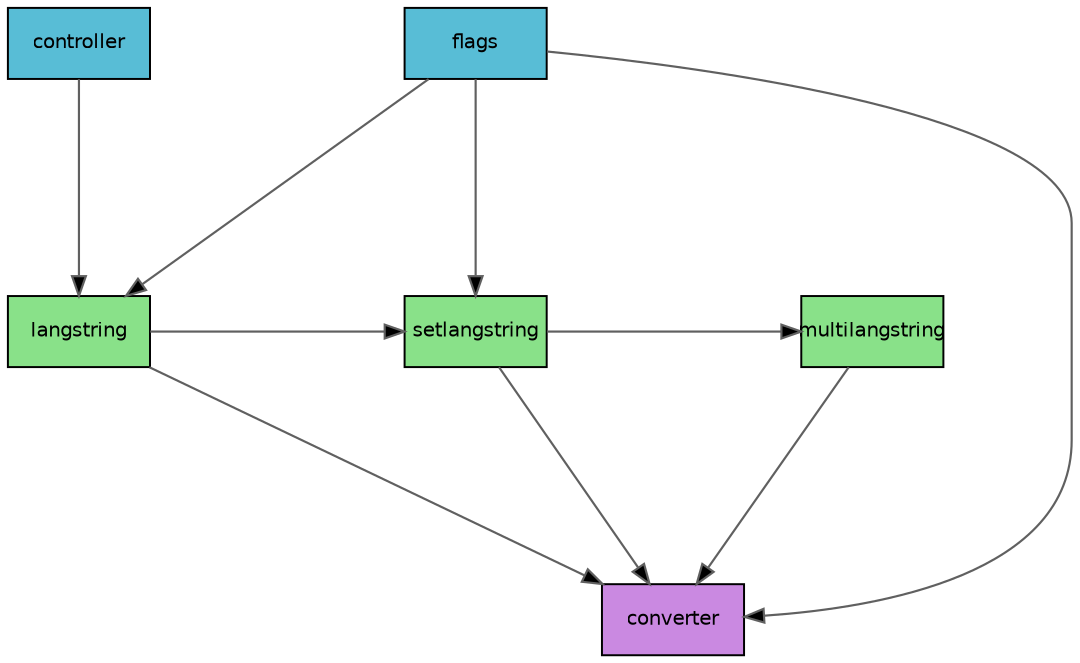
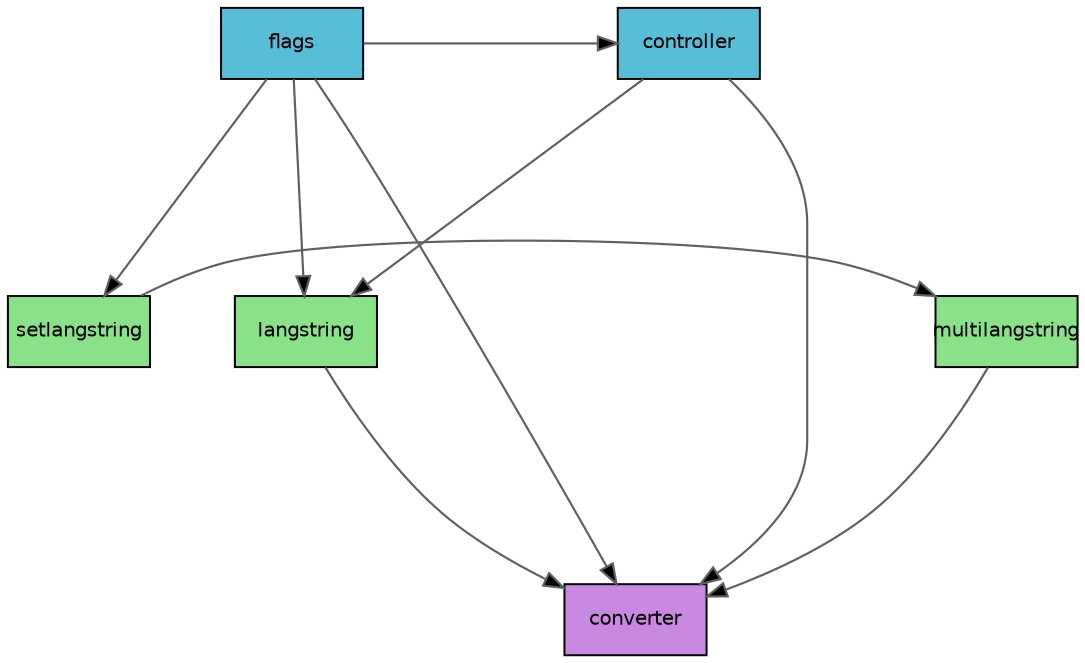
edge "flags" -> "controller": added
edge "langstring" -> "setlangstring": removed
edge "setlangstring" -> "converter": now "controller" -> "converter"
